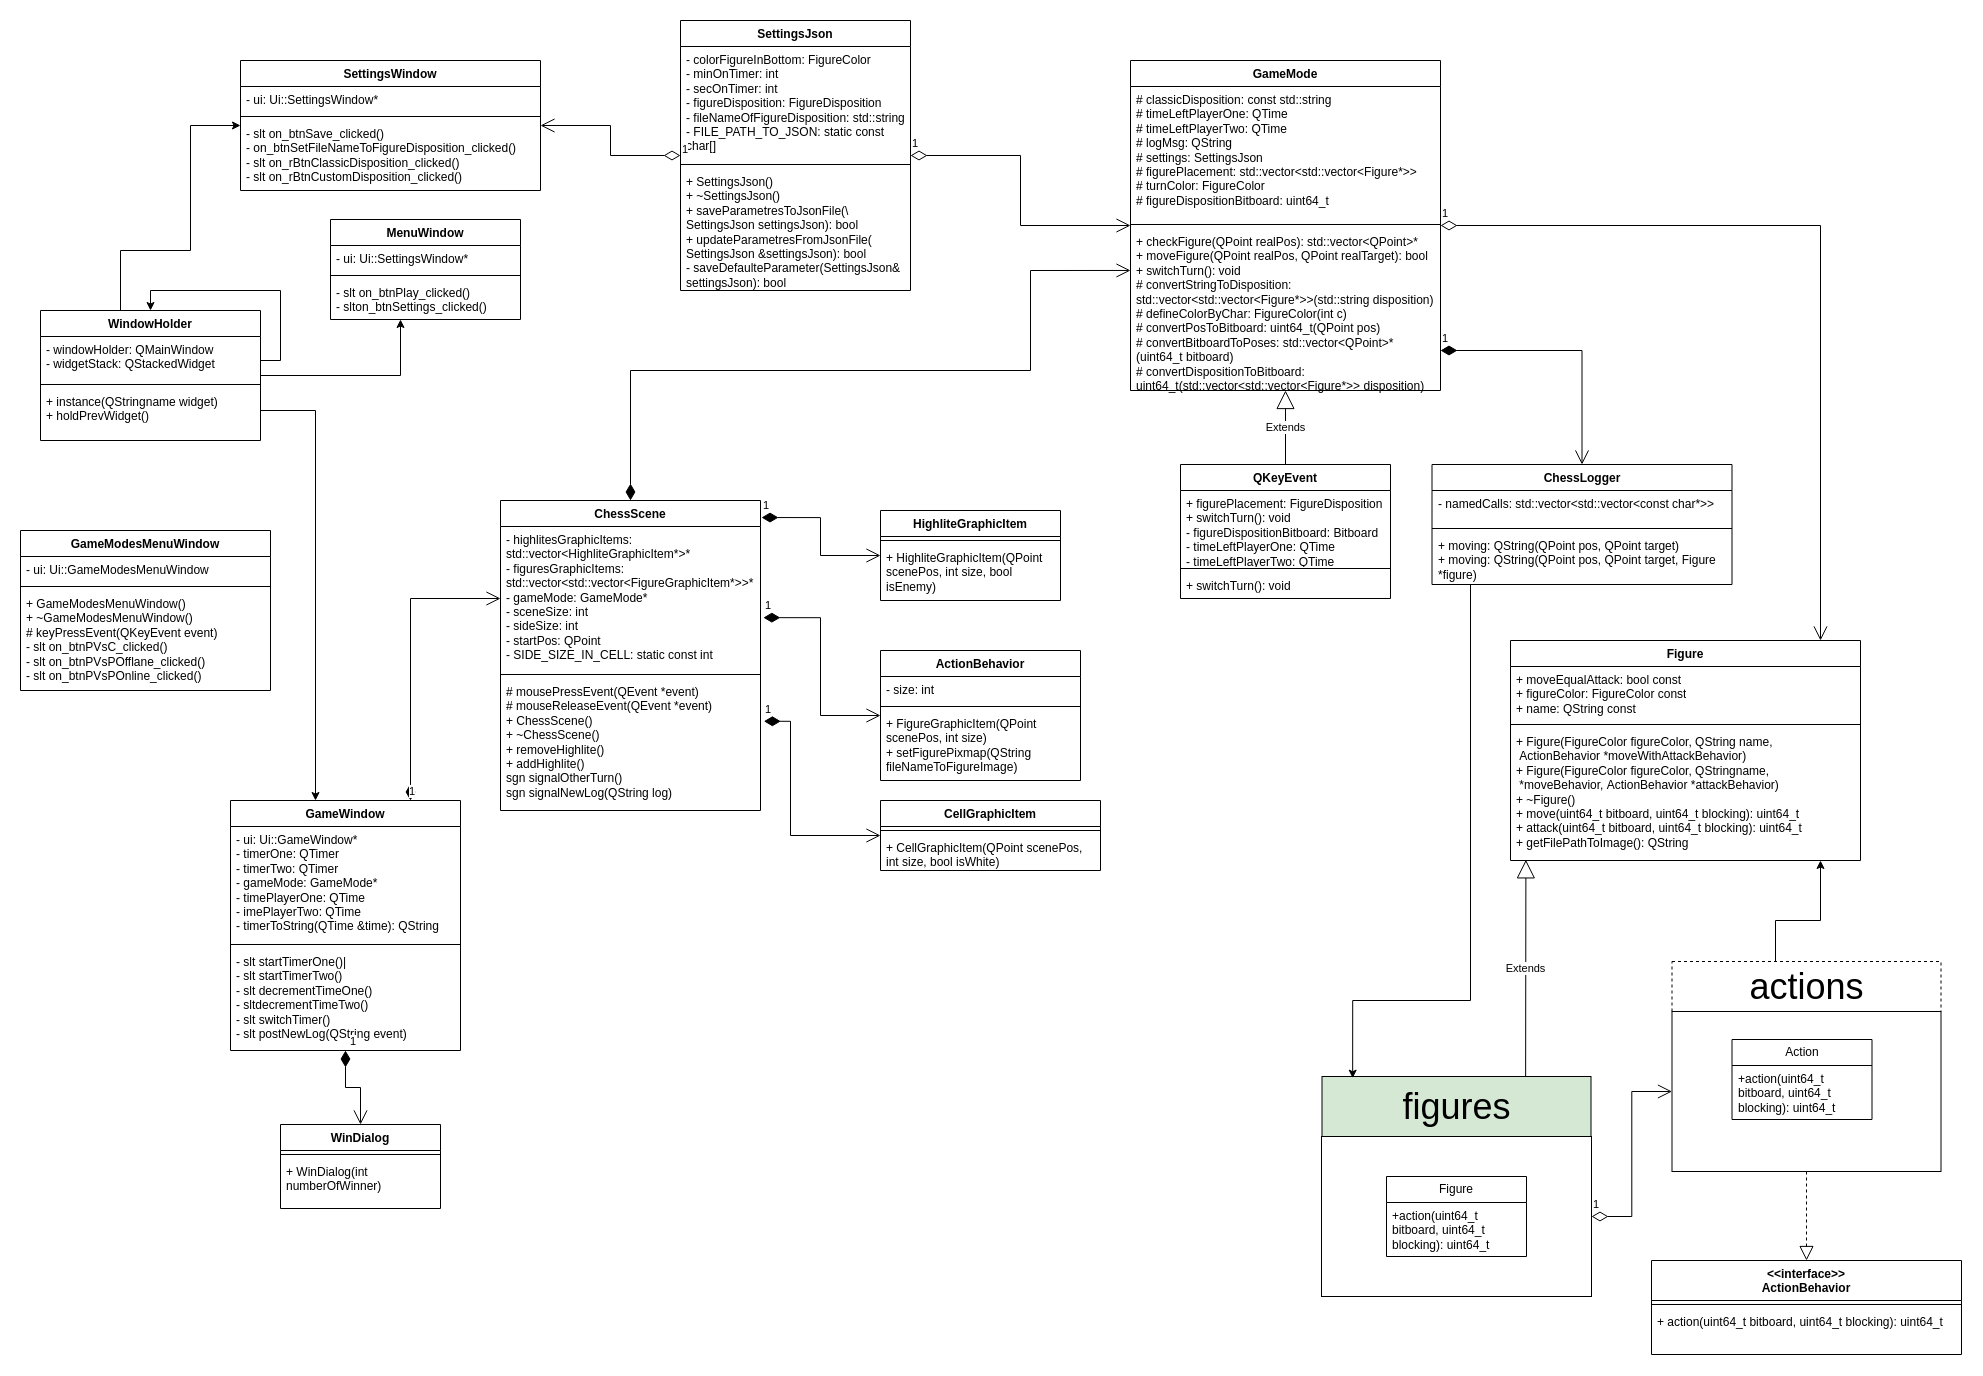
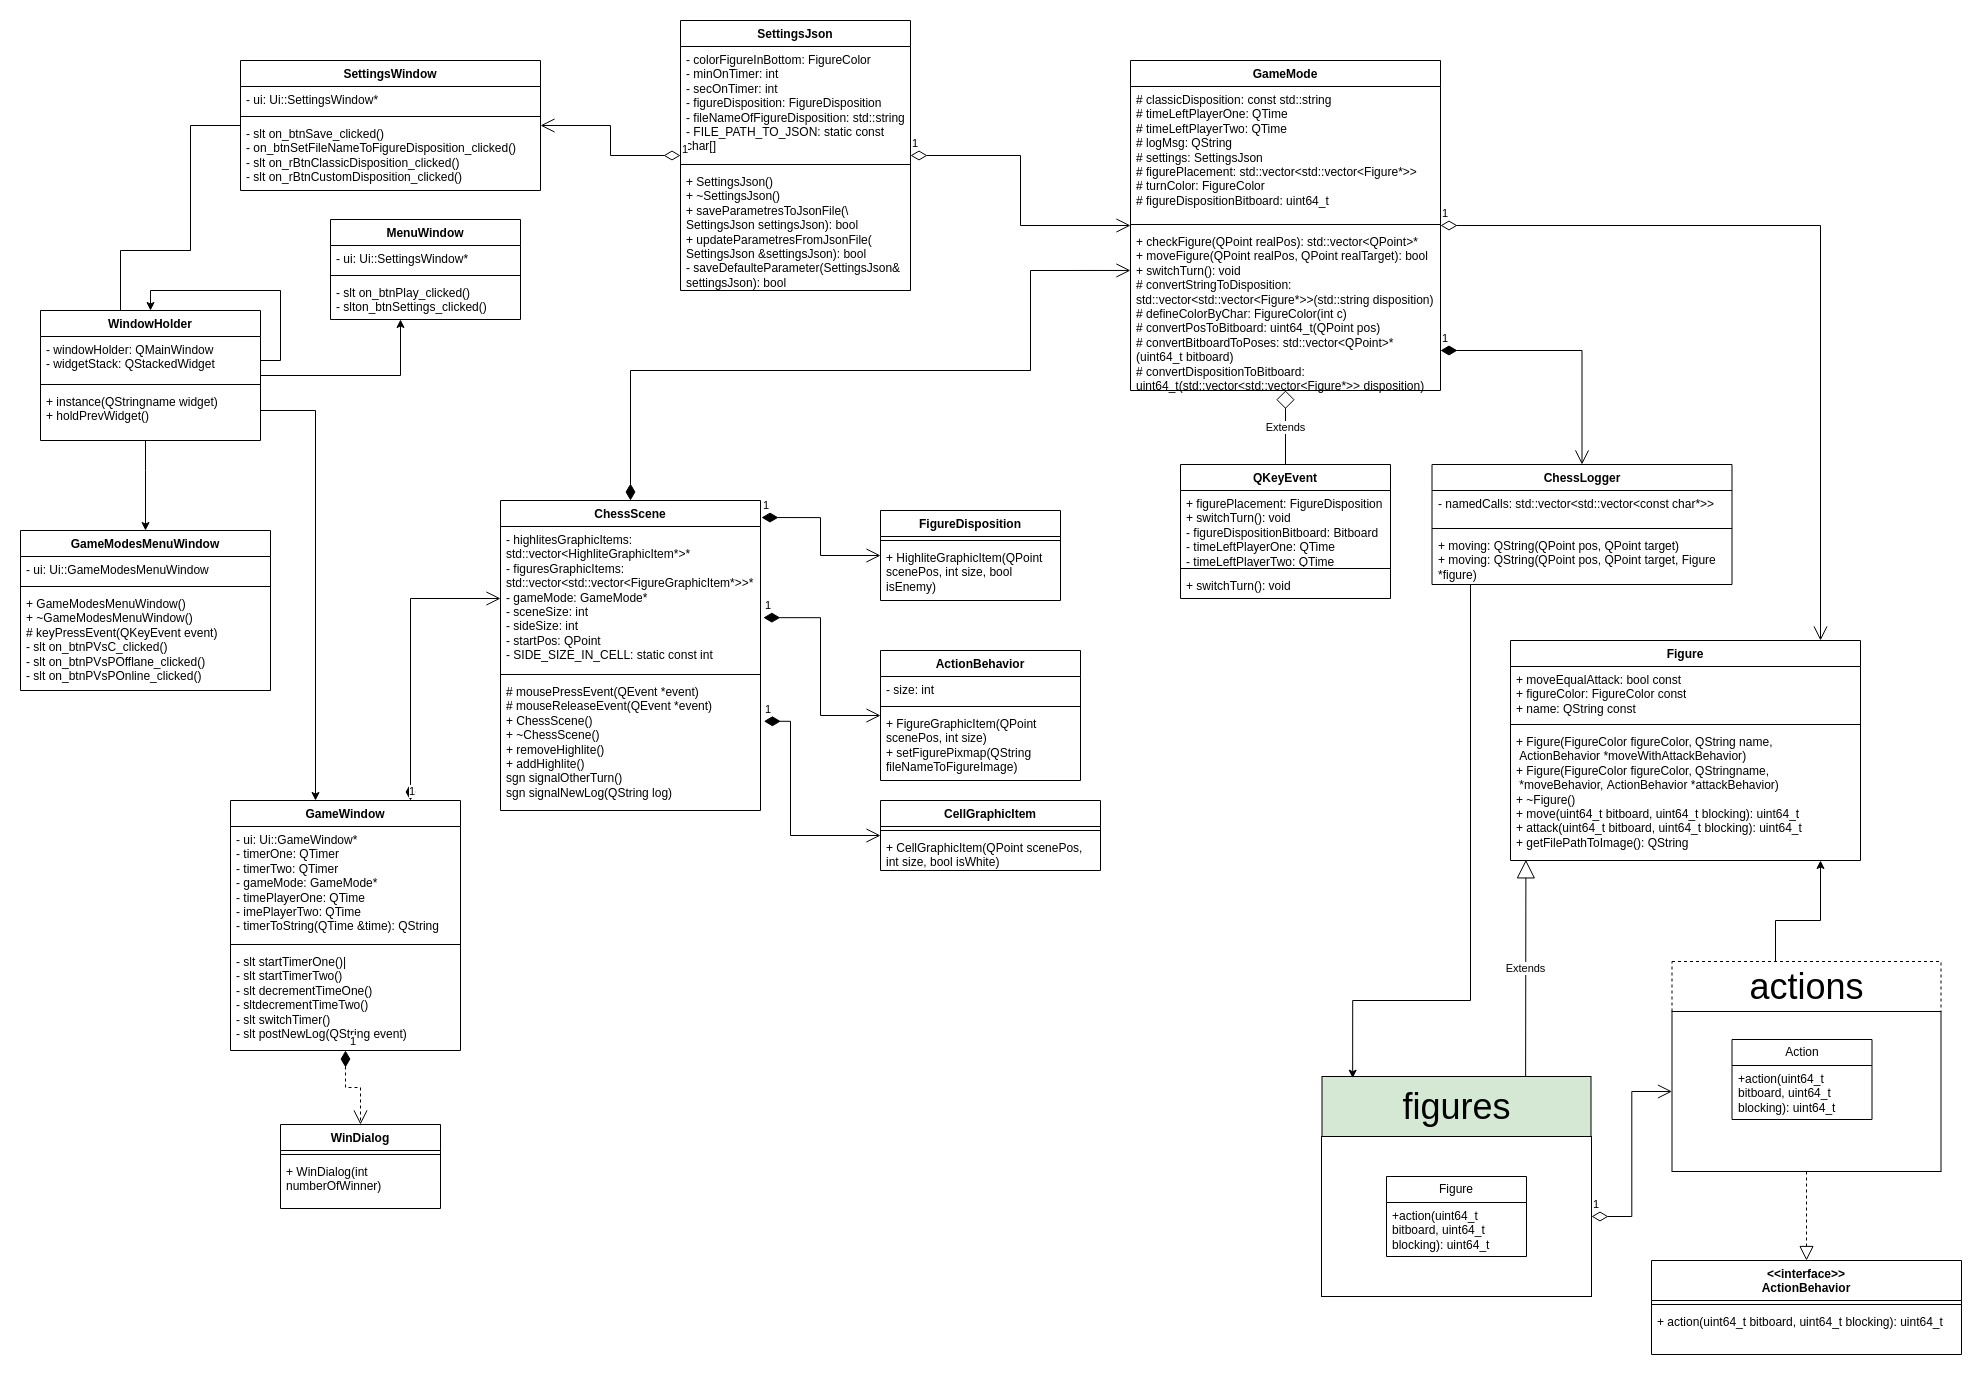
edge "WindowHolder" -> "SettingsWindow": arrowhead classic -> none
edge "QKeyEvent" -> "GameMode": arrowhead block -> diamond
edge "WindowHolder" -> "GameModesMenuWindow": added
node "HighliteGraphicItem": label "HighliteGraphicItem" -> "FigureDisposition"
edge "GameWindow" -- "WinDialog": style solid -> dashed
